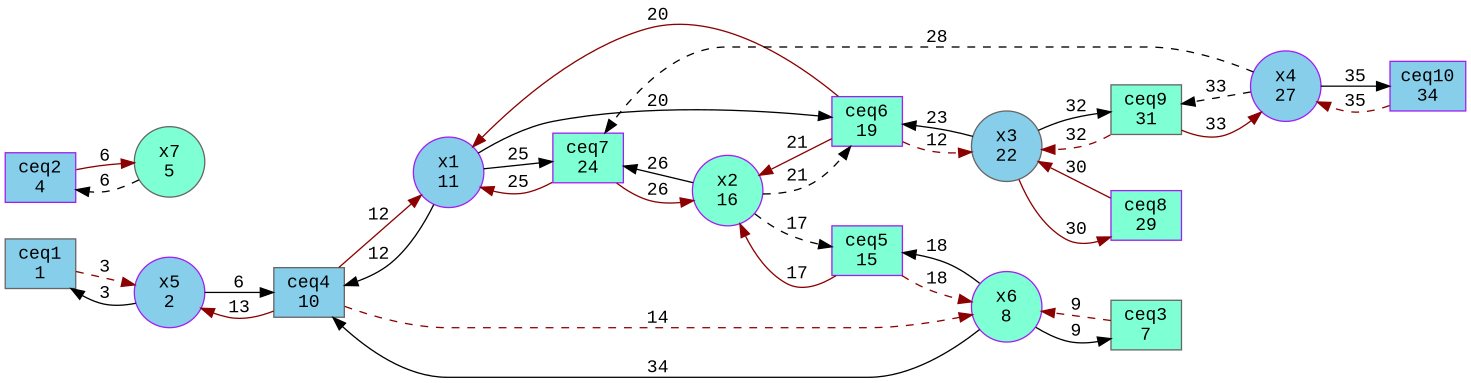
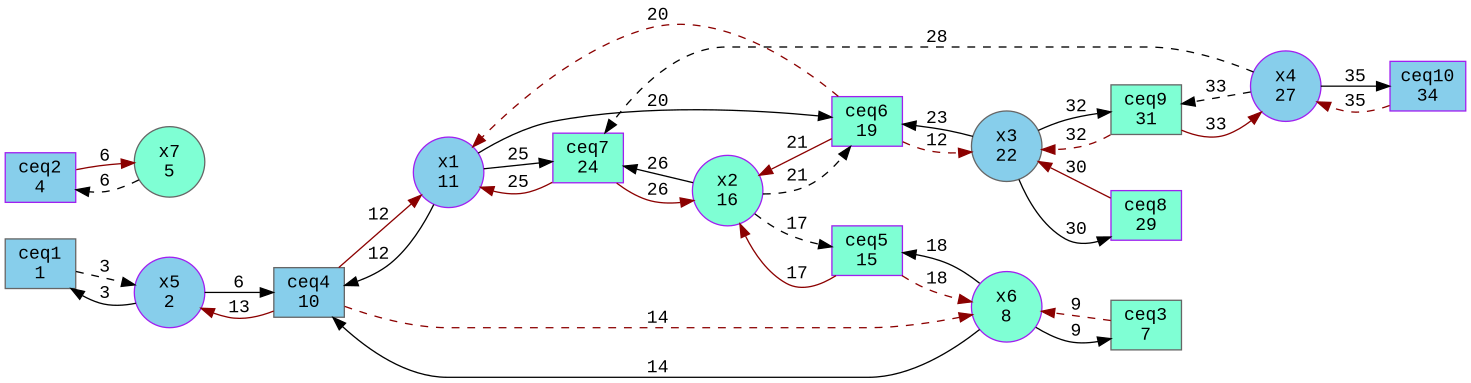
edge "ceq6 19" -> "x1 11": style bold -> dashed
edge "x3 22" -> "ceq8 29": color red4 -> black
edge "ceq1 1" -> "x5 2": color red4 -> black
edge "x6 8" -> "ceq4 10": label "34" -> "14"
